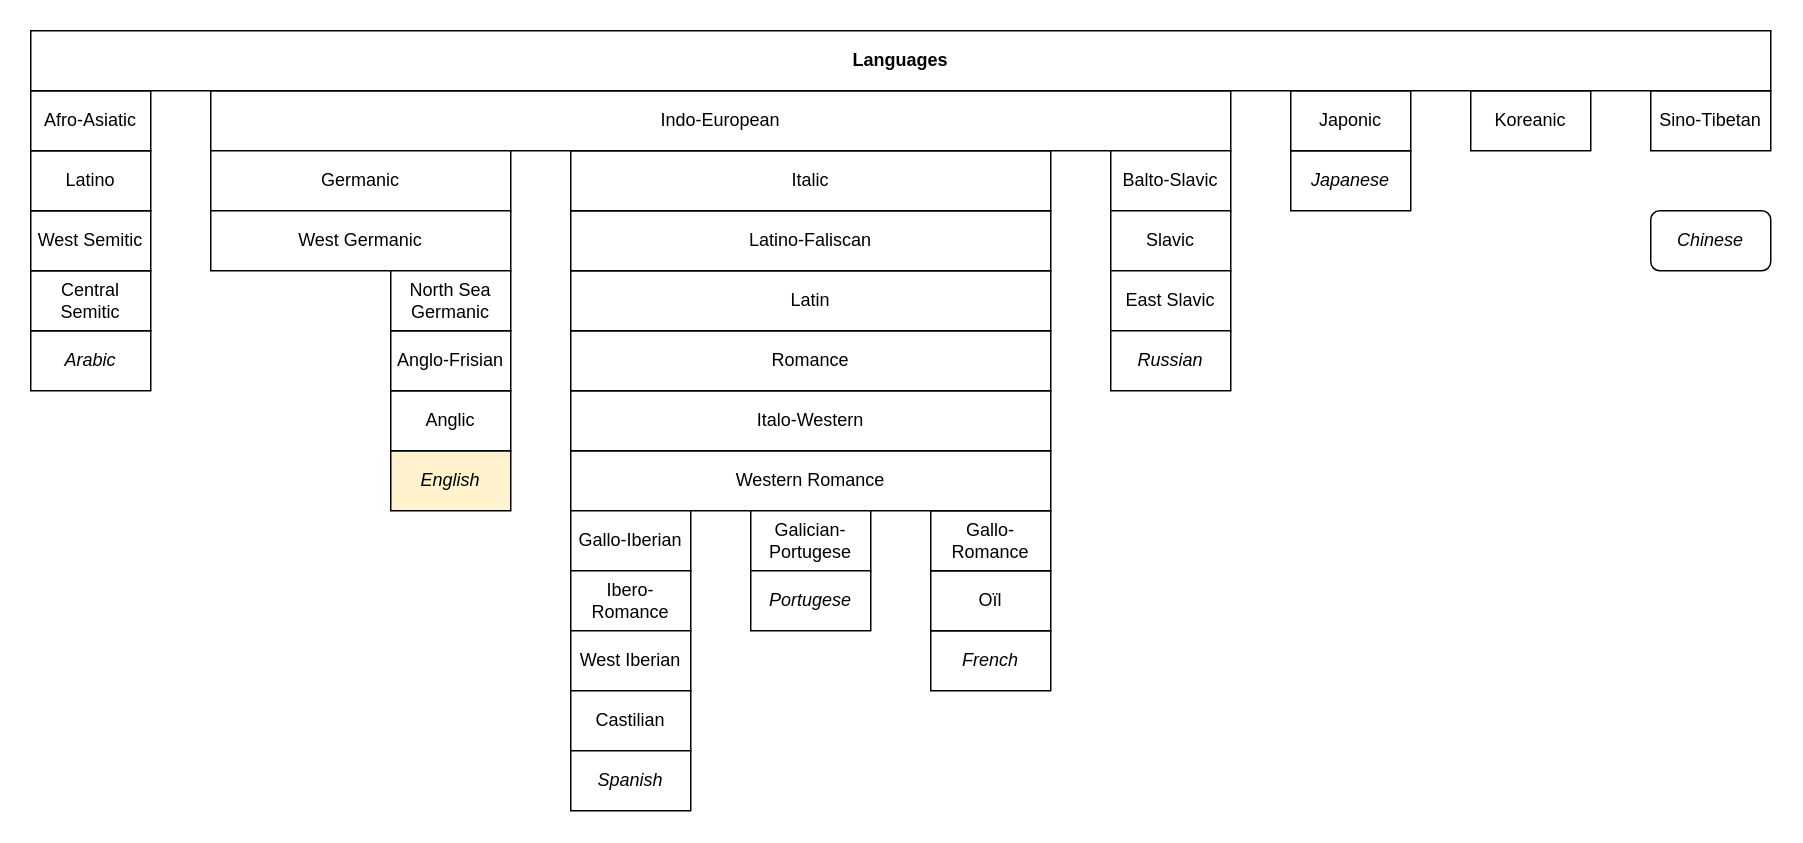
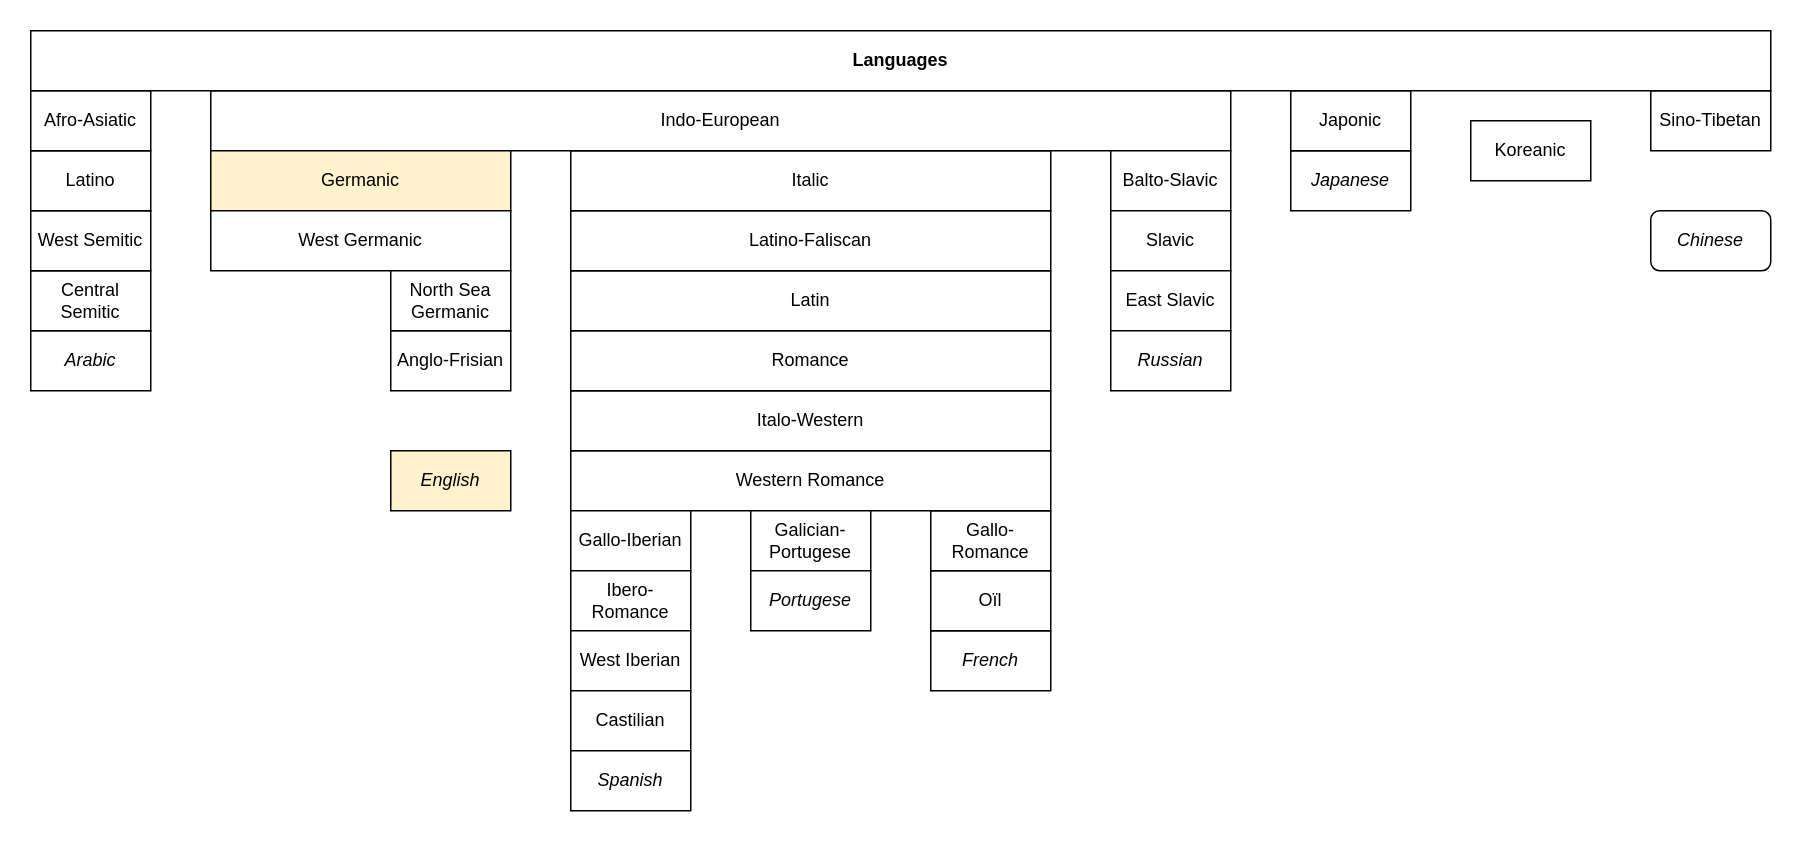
node "Koreanic": moved (1531, 121) -> (1531, 151)
node "Germanic": fillcolor #ffffff -> #fff2cc
node "Anglic": removed
